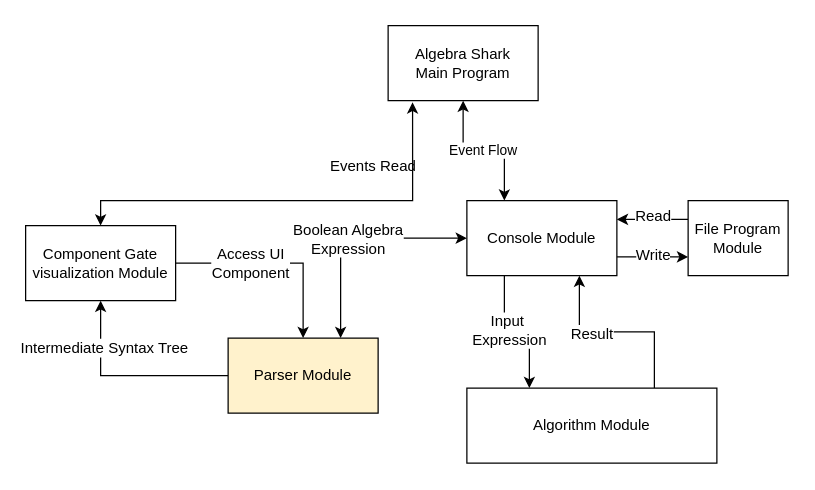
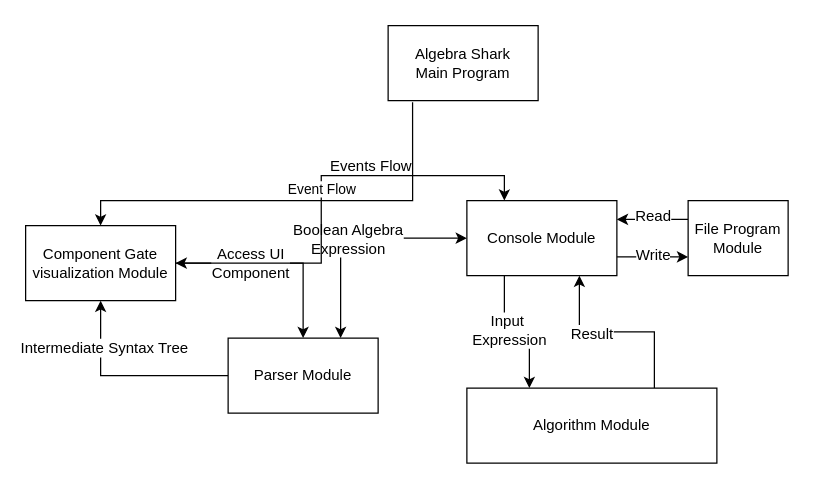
edge "Algebra Shark Main Program" -- "Component Gate visualization Module": arrowhead classic -> none
edge "Algebra Shark Main Program" -- "Console Module": now "Component Gate visualization Module" -- "Console Module"
node "Events Read": label "Events Read" -> "Events Flow"
node "Parser Module": fillcolor #fff2cc -> #ffffff
